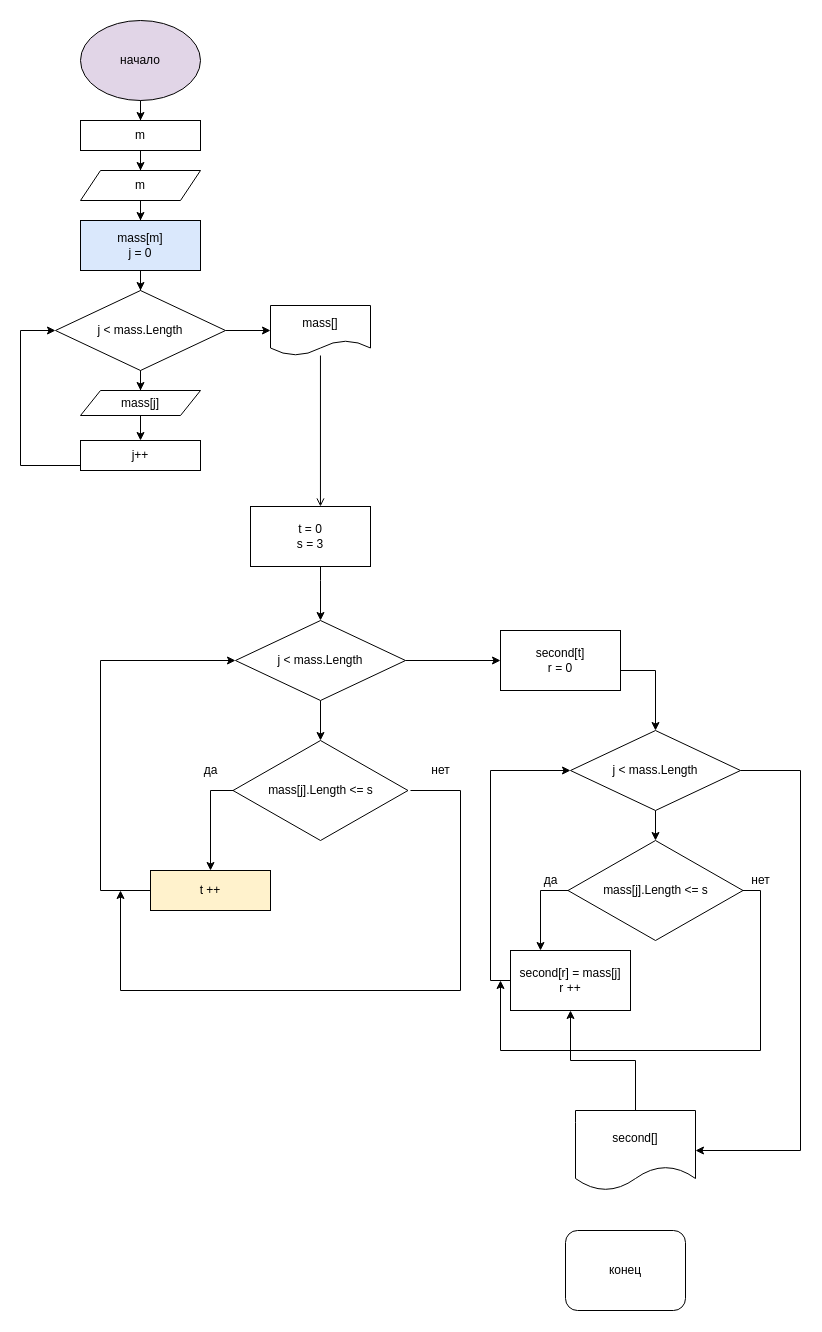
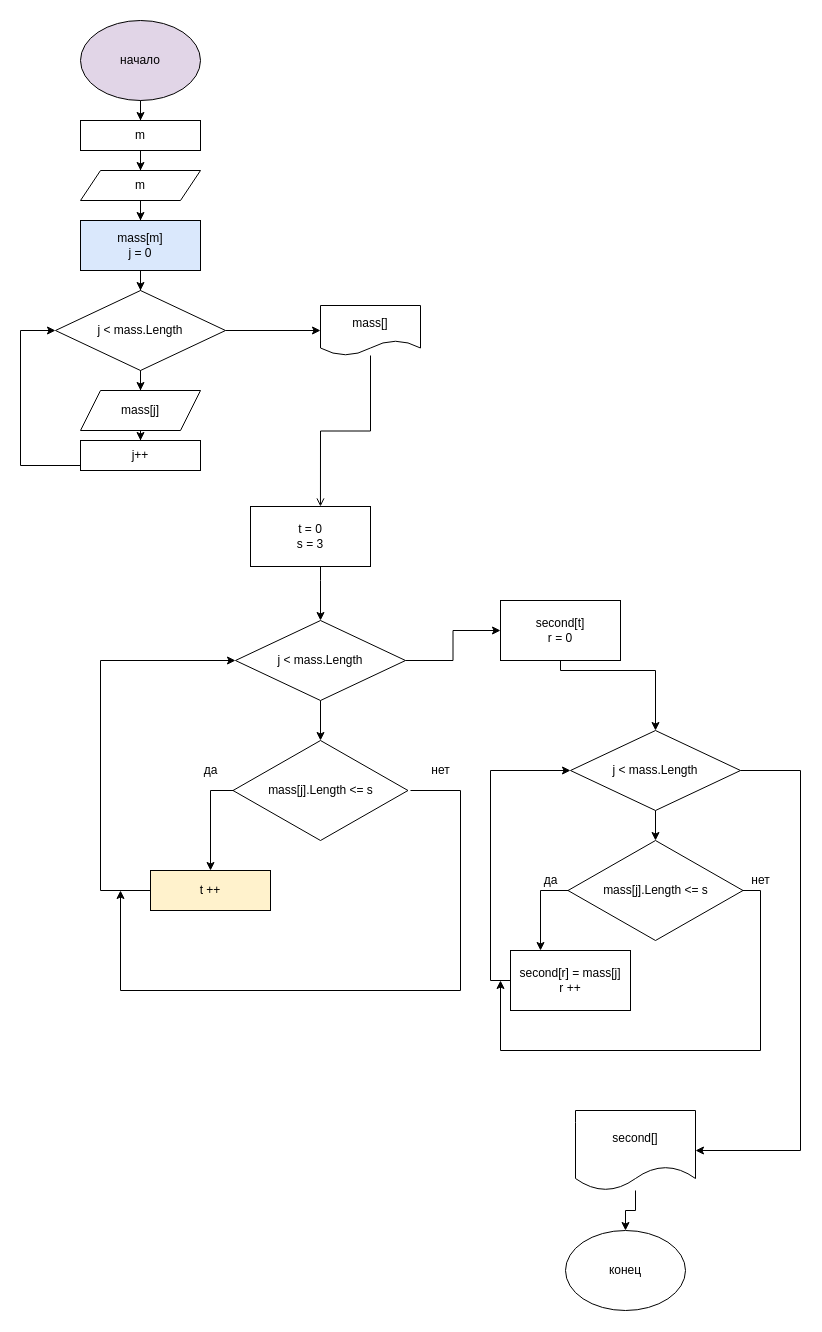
node "mass[]": moved (321, 331) -> (371, 331)
node "mass[j]": size 120x25 -> 120x40
node "second[t] r = 0": moved (561, 661) -> (561, 631)
edge "second[]" -> "second[r] = mass[j] r ++": now "second[]" -> "конец"
node "конец": shape rounded rectangle -> ellipse
